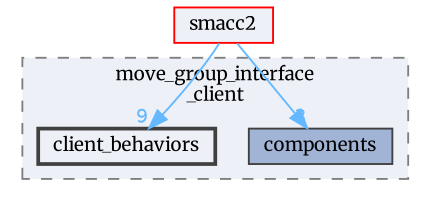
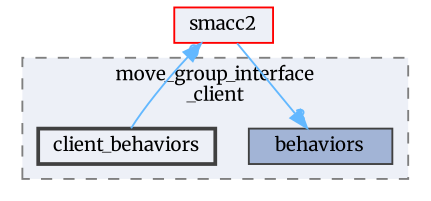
edge "smacc2" -> "client_behaviors": reversed
node "components": label "components" -> "behaviors"
